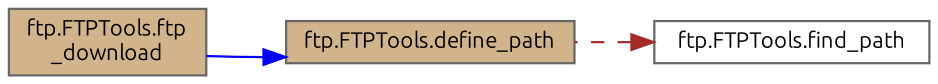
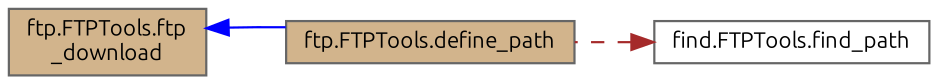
node "ftp.FTPTools.find_path": label "ftp.FTPTools.find_path" -> "find.FTPTools.find_path"
edge "ftp.FTPTools.ftp _download" -> "ftp.FTPTools.define_path": reversed
